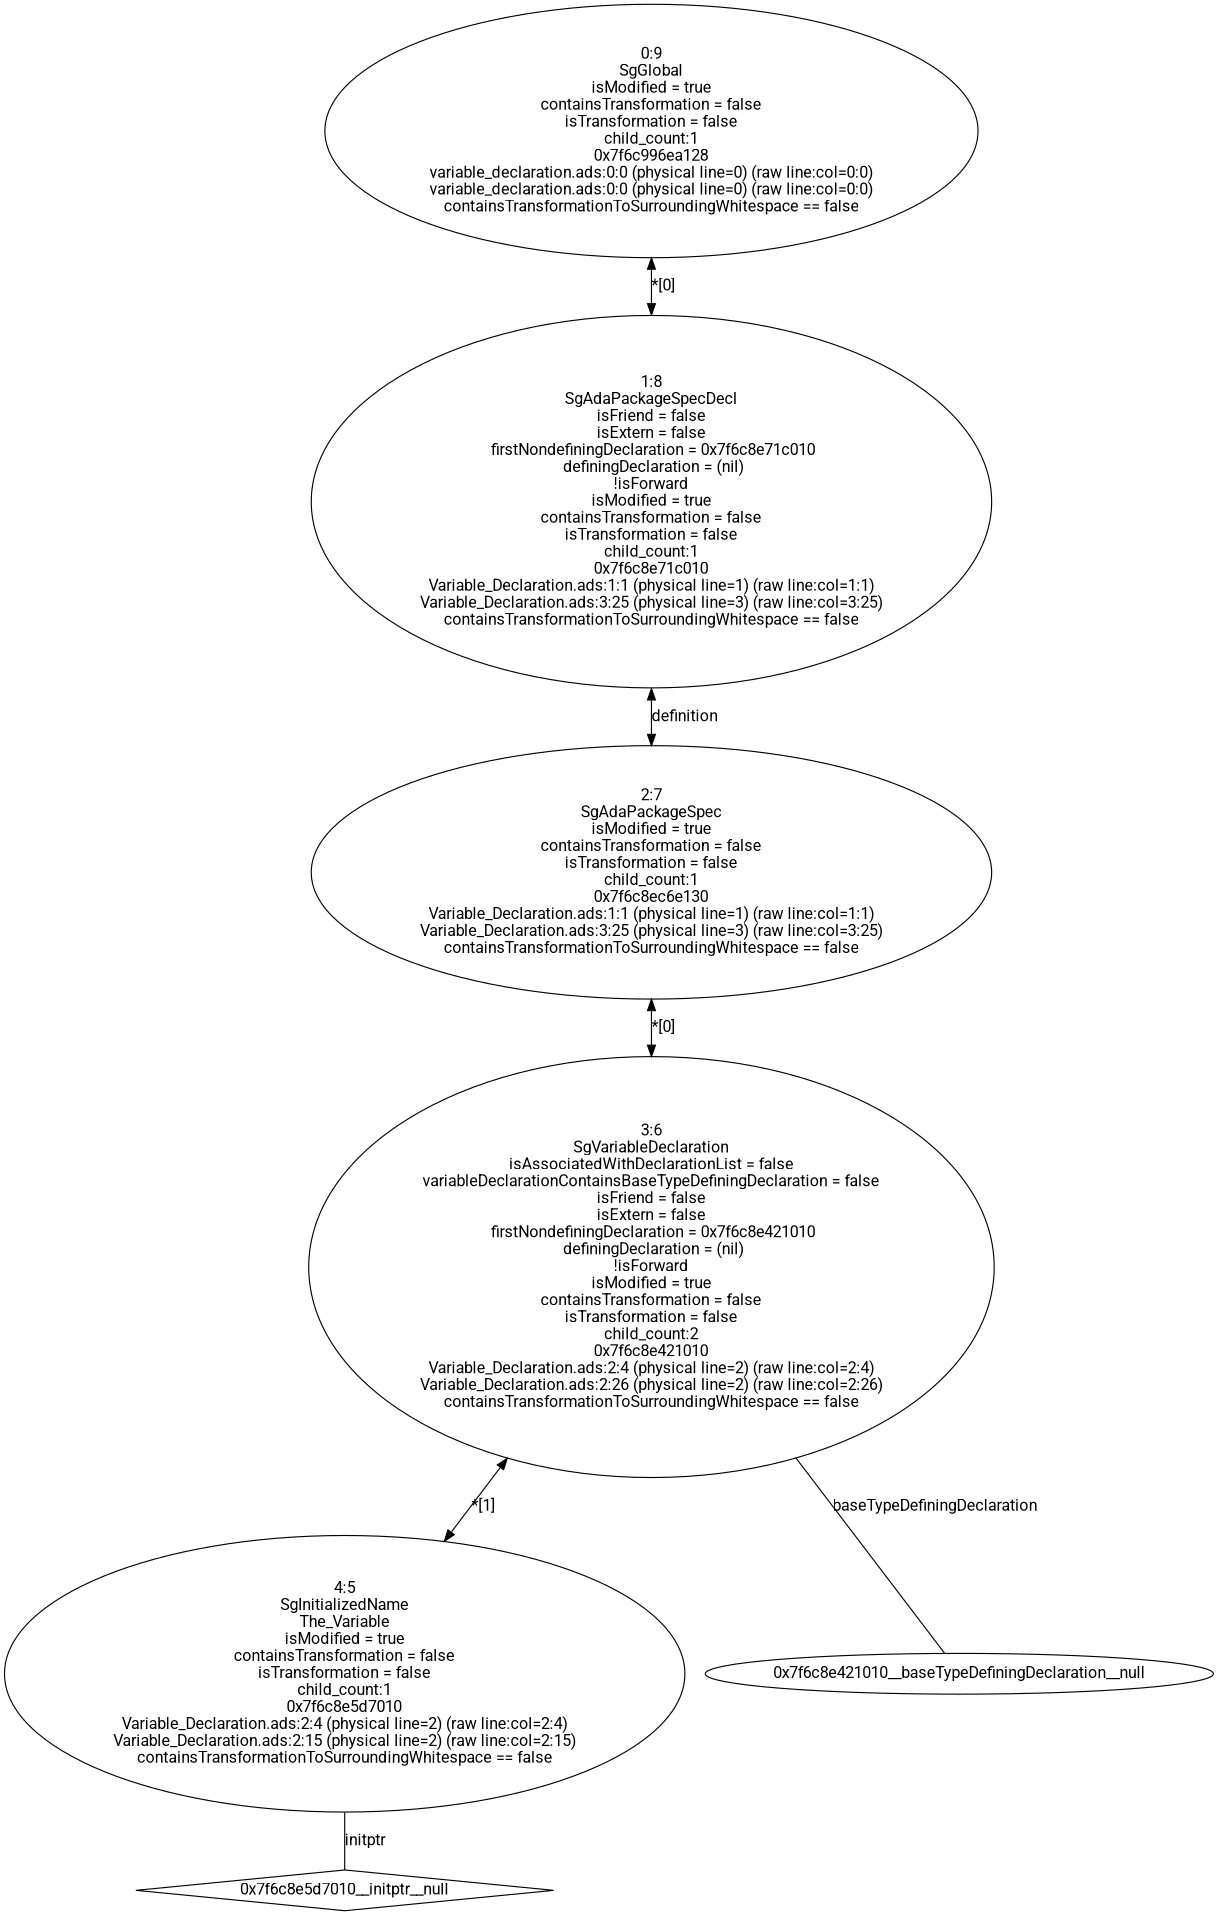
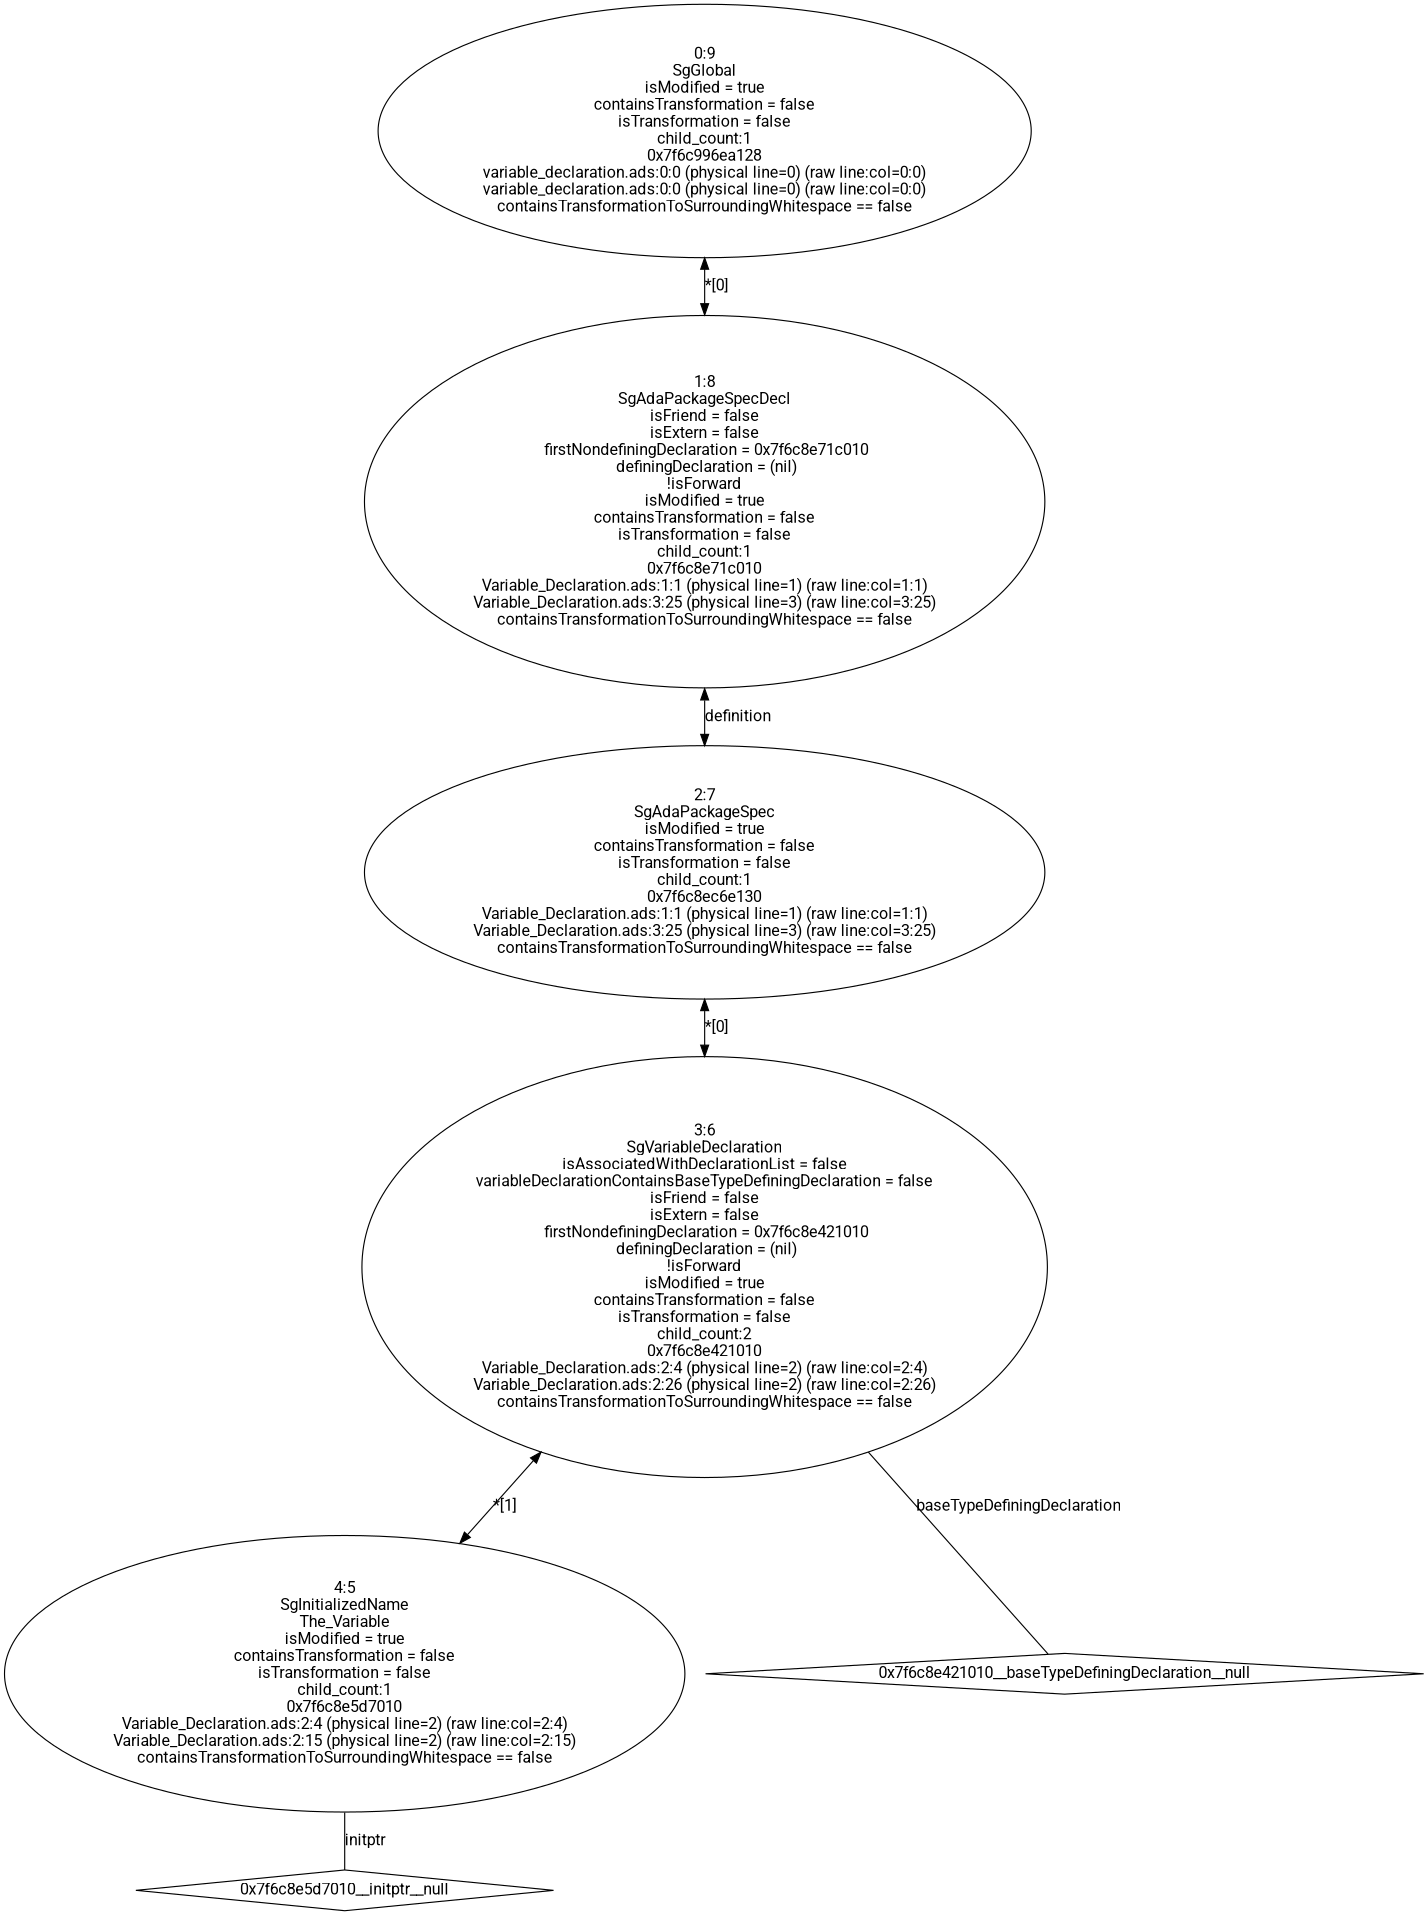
node "0x7f6c8e421010__baseTypeDefiningDeclaration__null": shape ellipse -> diamond
